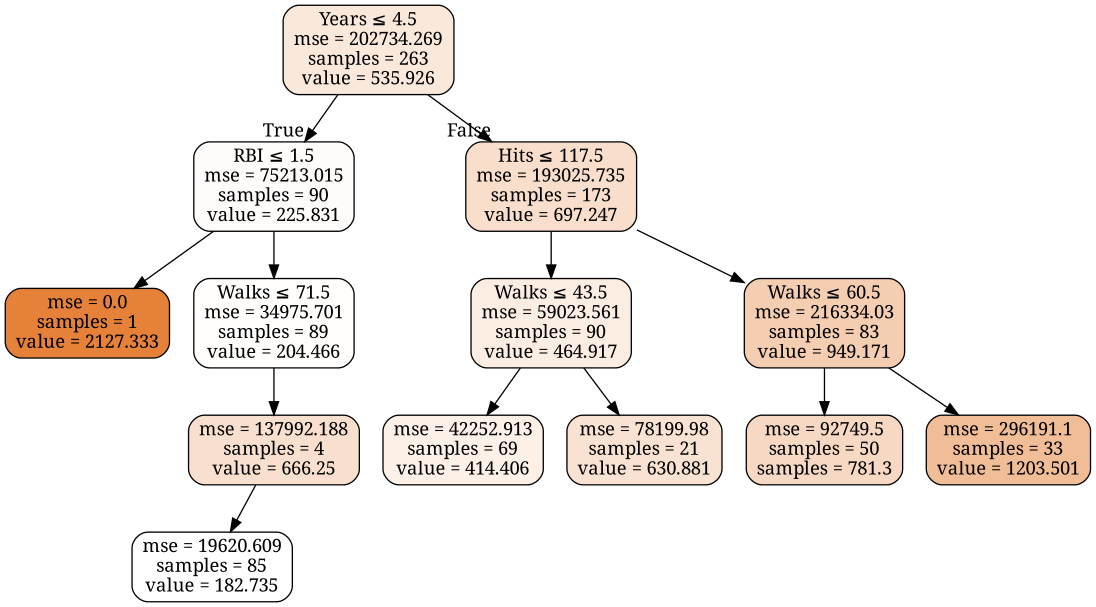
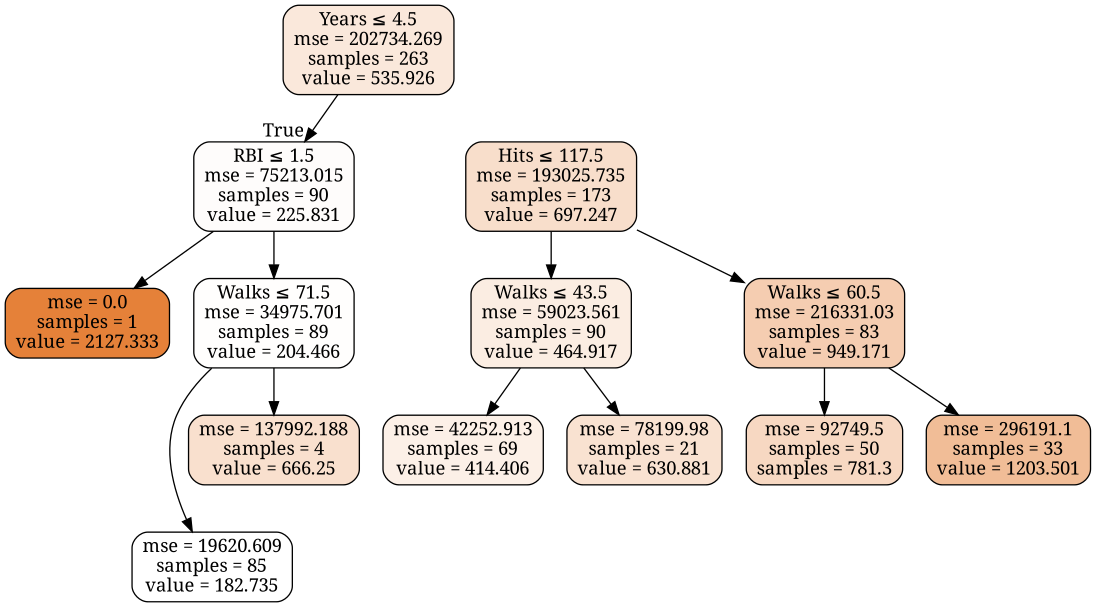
edge "Years ≤ 4.5" -> "Hits ≤ 117.5": removed
node "Walks ≤ 60.5": text "mse = 216334.03" -> "mse = 216331.03"
edge "mse = 137992.188" -> "mse = 19620.609": now "Walks ≤ 71.5" -> "mse = 19620.609"
